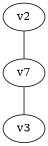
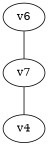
node "v2": label "v2" -> "v6"
node "v3": label "v3" -> "v4"
